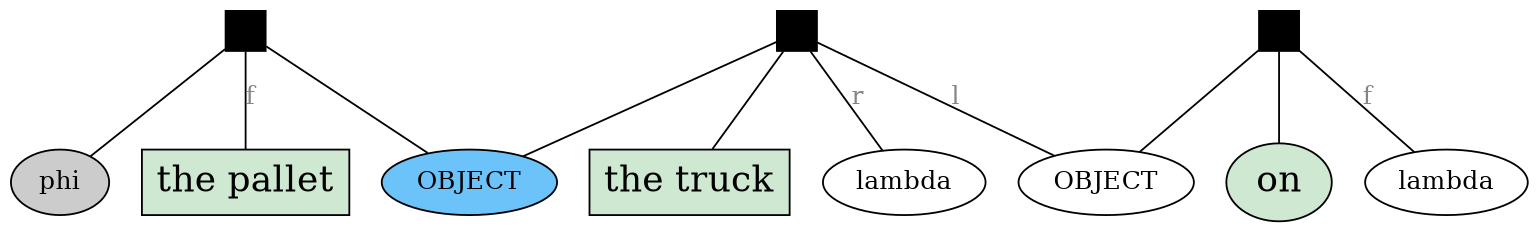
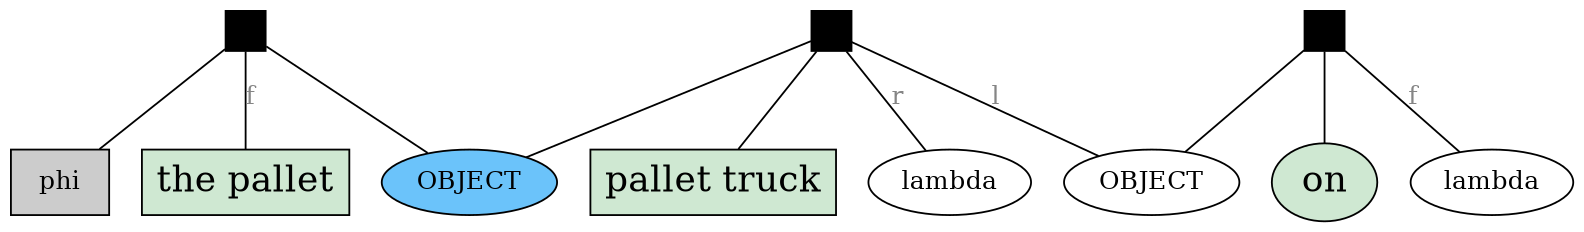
node "phi": shape ellipse -> box
node "the truck": label "the truck" -> "pallet truck"
